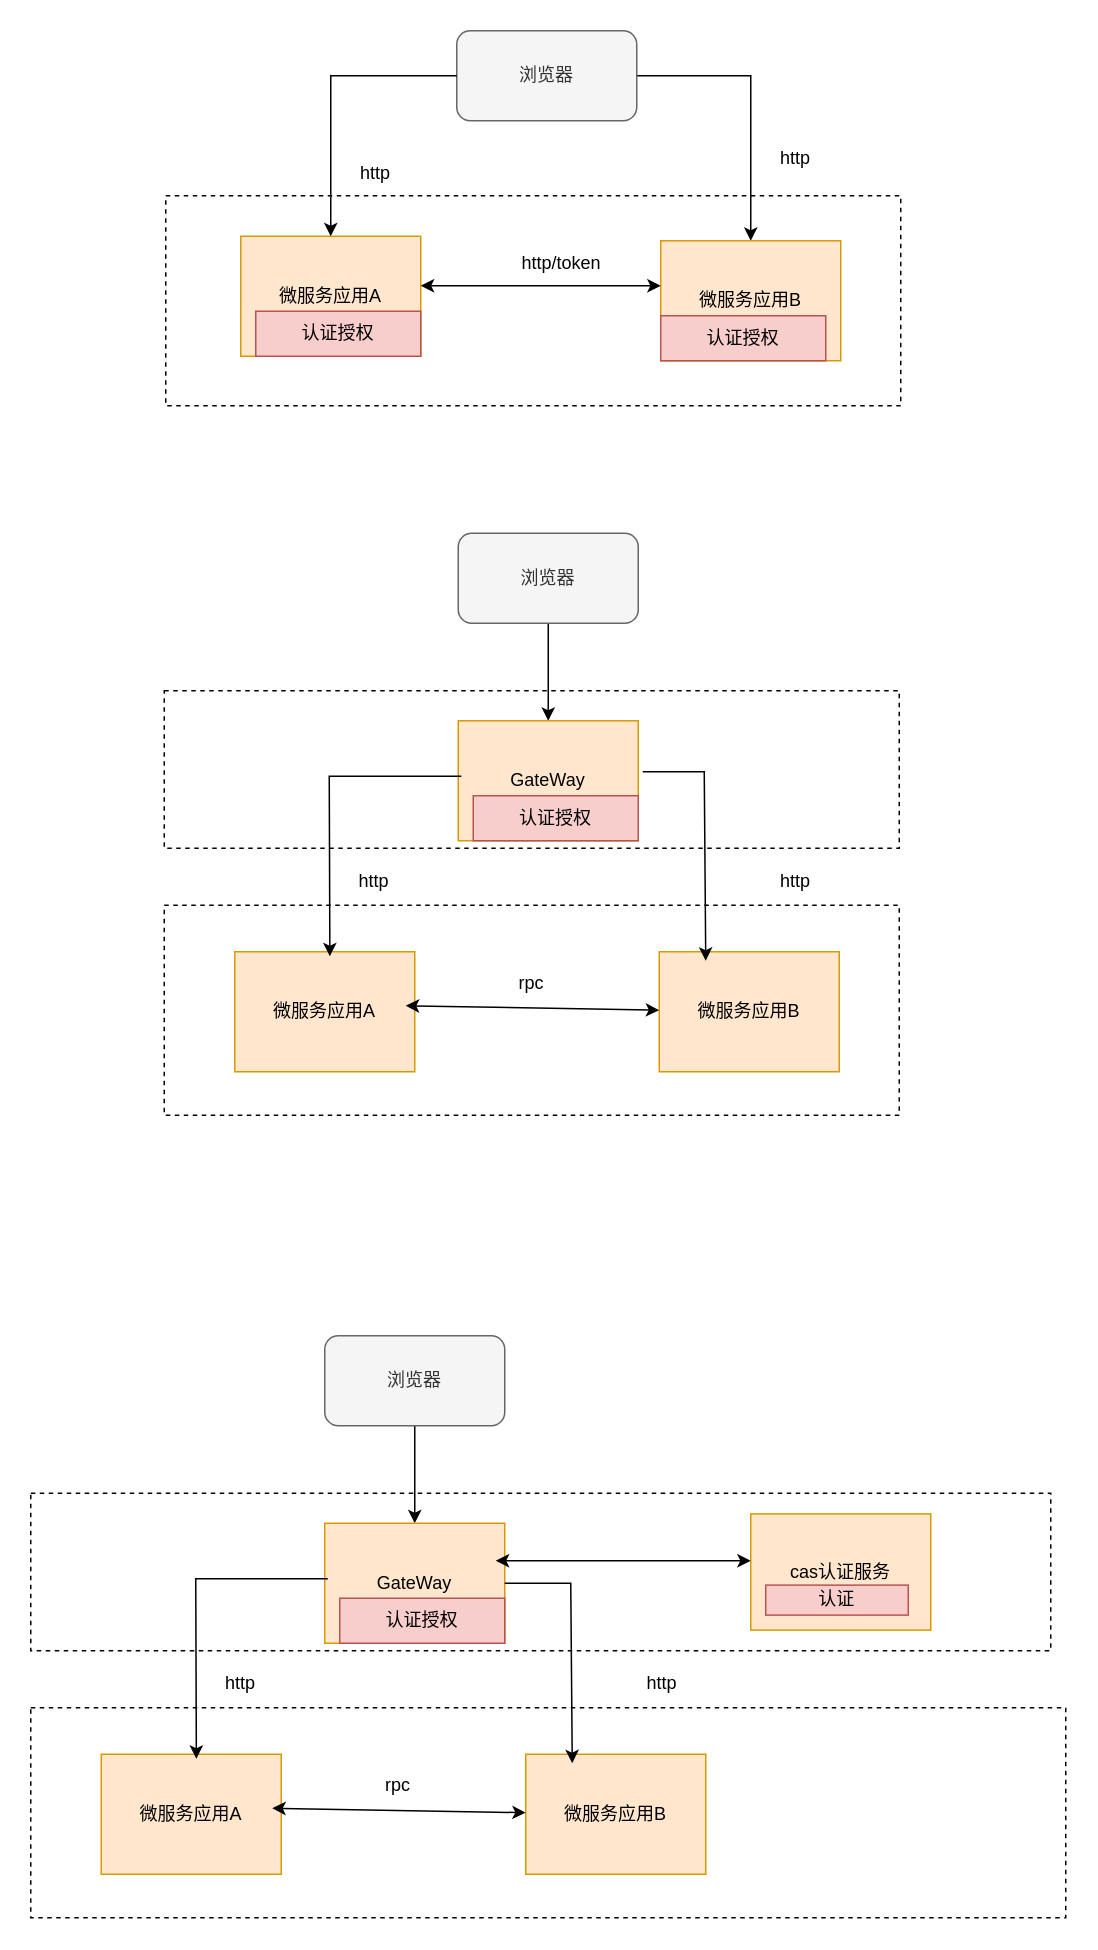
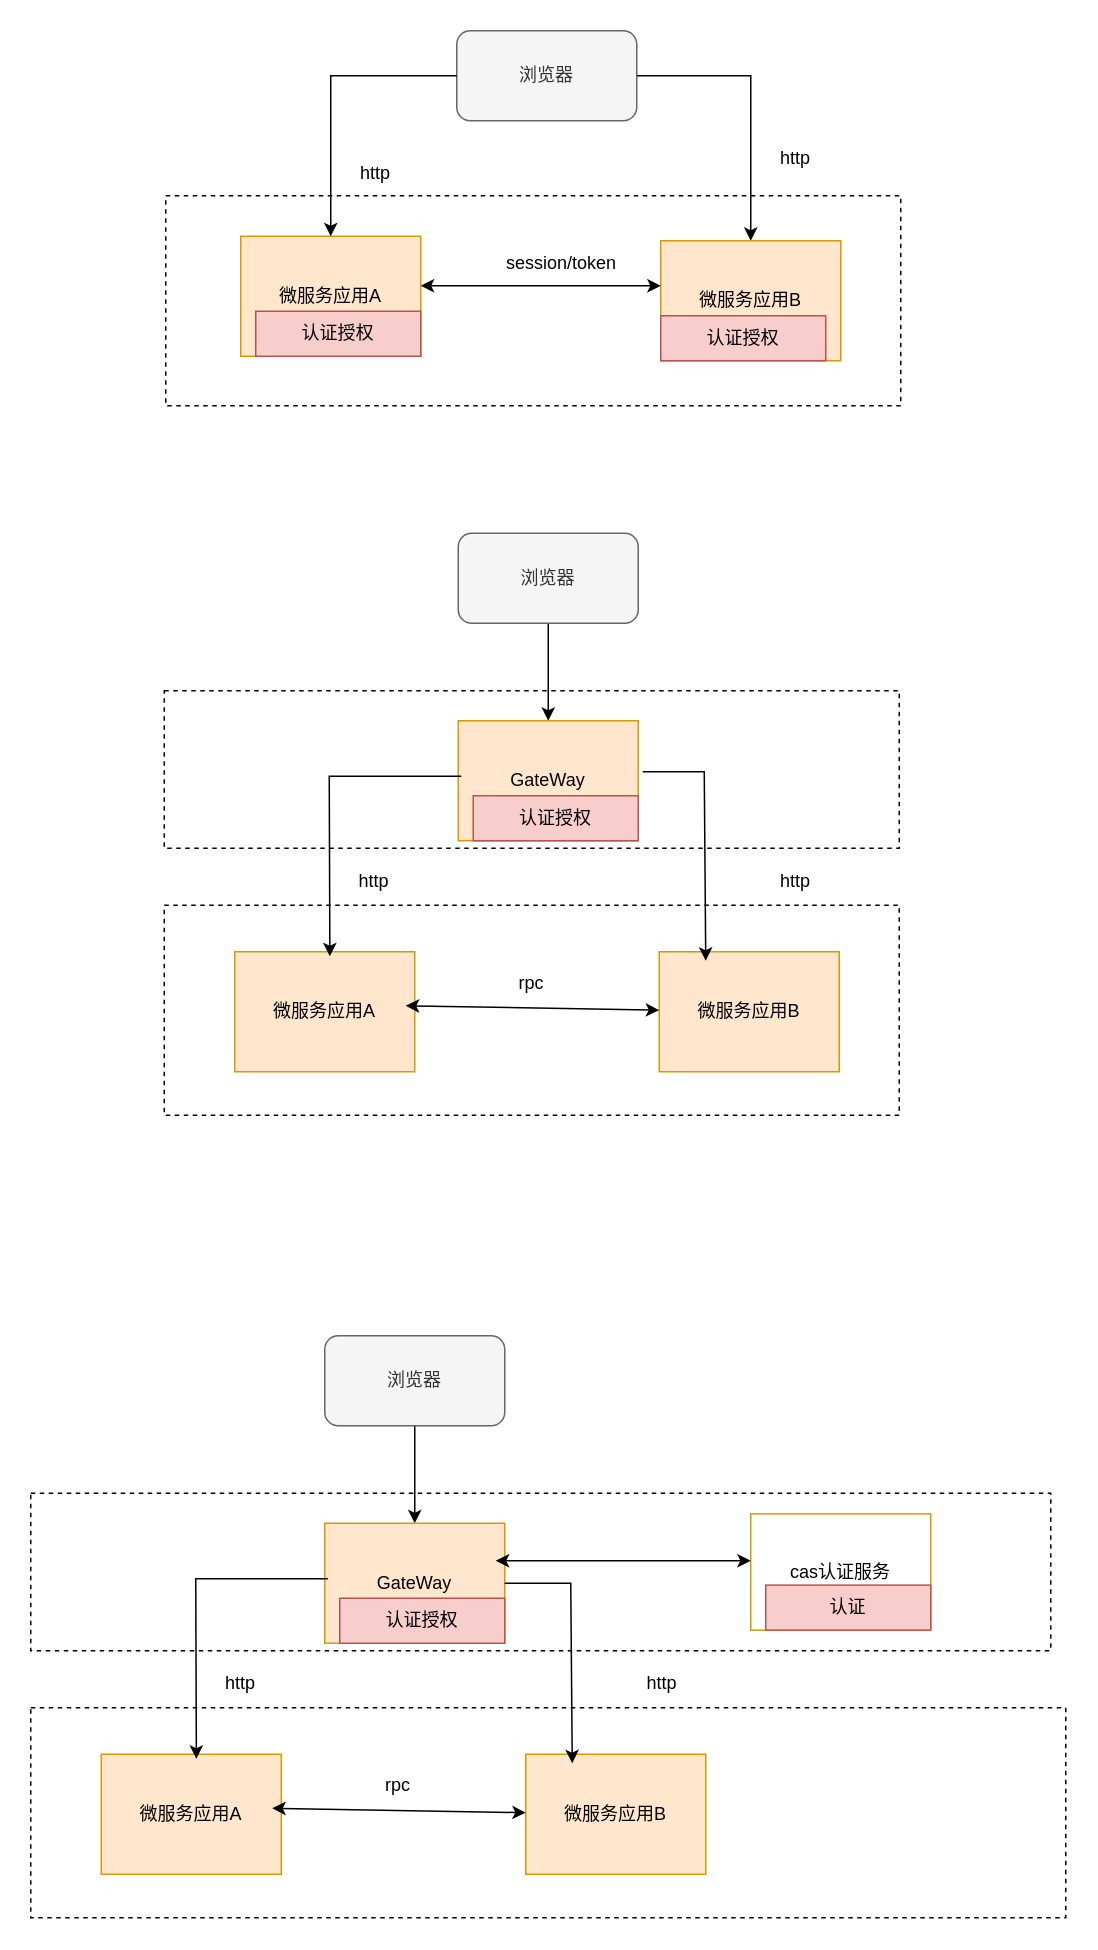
node "http/token": label "http/token" -> "session/token"
node "cas认证服务": fillcolor #ffe6cc -> #ffffff
node "认证": size 143x30 -> 165x45
